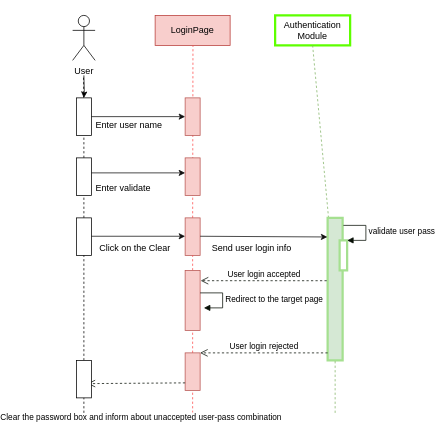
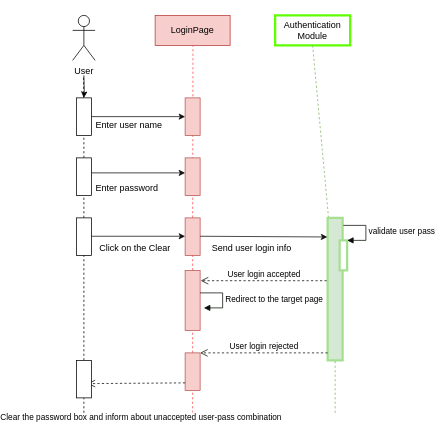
node "Enter validate": label "Enter validate" -> "Enter password"
